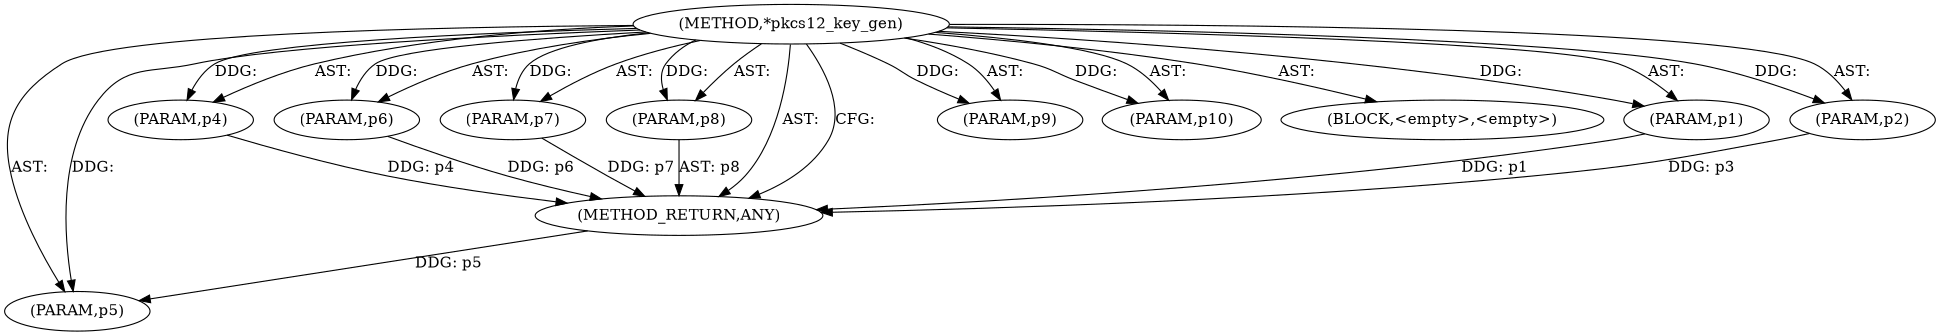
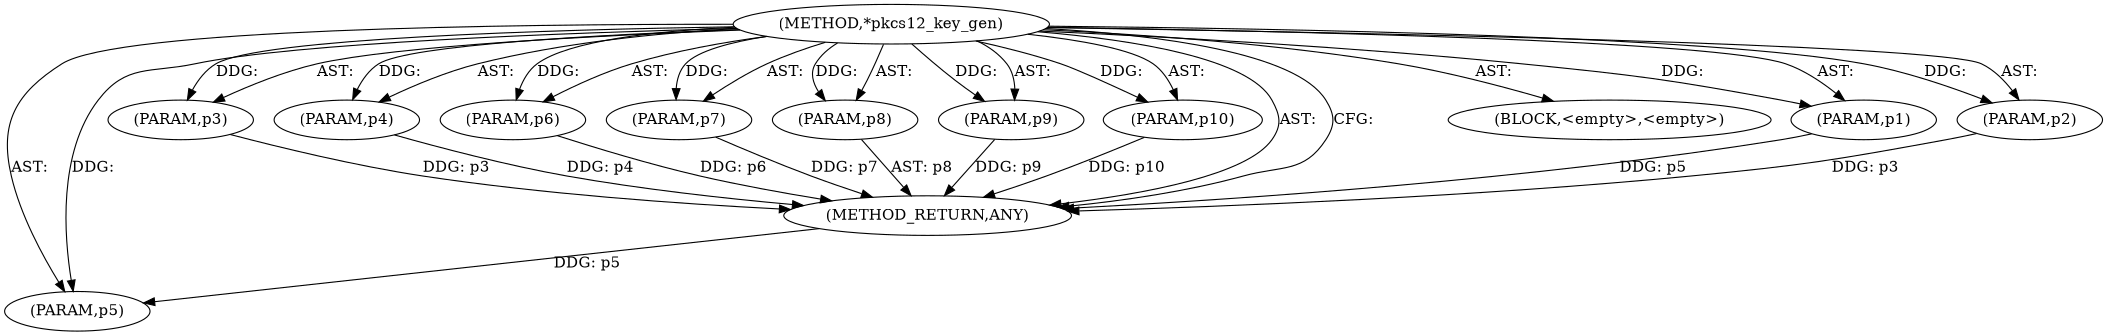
node "(PARAM,p3)": added
edge "(PARAM,p9)" -> "(METHOD_RETURN,ANY)": added, label "DDG: p9"
edge "(PARAM,p10)" -> "(METHOD_RETURN,ANY)": added, label "DDG: p10"
edge "(PARAM,p1)" -> "(METHOD_RETURN,ANY)": label "DDG: p1" -> "DDG: p5"
